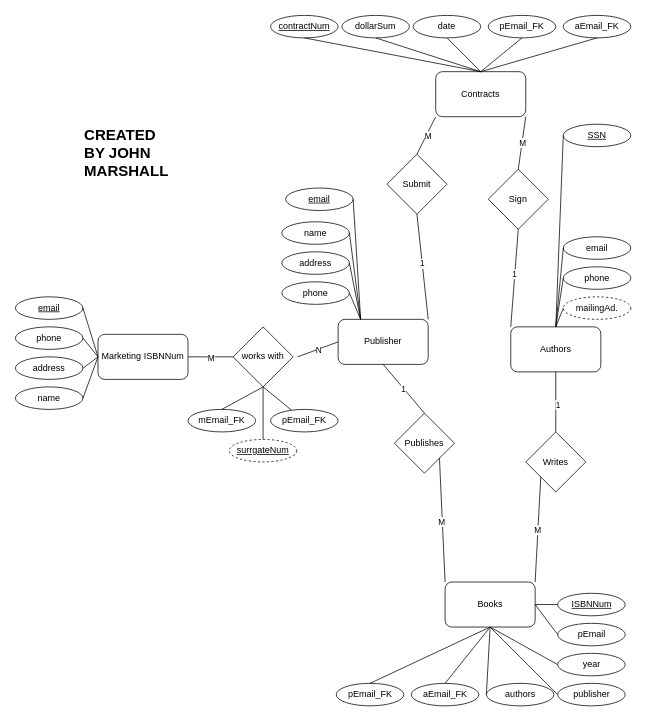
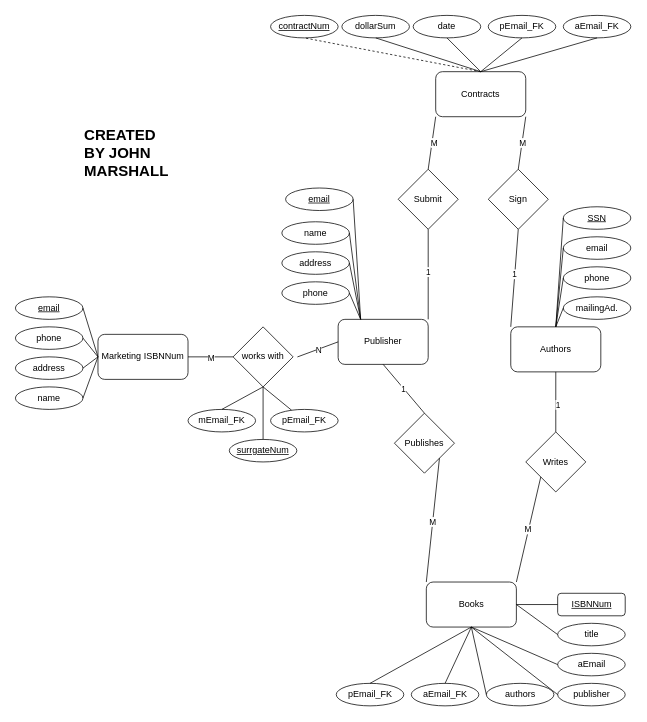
edge "contractNum" -- "Contracts": style solid -> dashed
node "SSN": moved (597, 135) -> (597, 218)
node "Submit": moved (417, 184) -> (428, 199)
node "mailingAd.": style dashed -> solid
node "surrgateNum": style dashed -> solid
node "Books": moved (490, 604) -> (471, 604)
node "ISBNNum": shape ellipse -> rounded rectangle
node "pEmail": label "pEmail" -> "title"
node "year": label "year" -> "aEmail"
